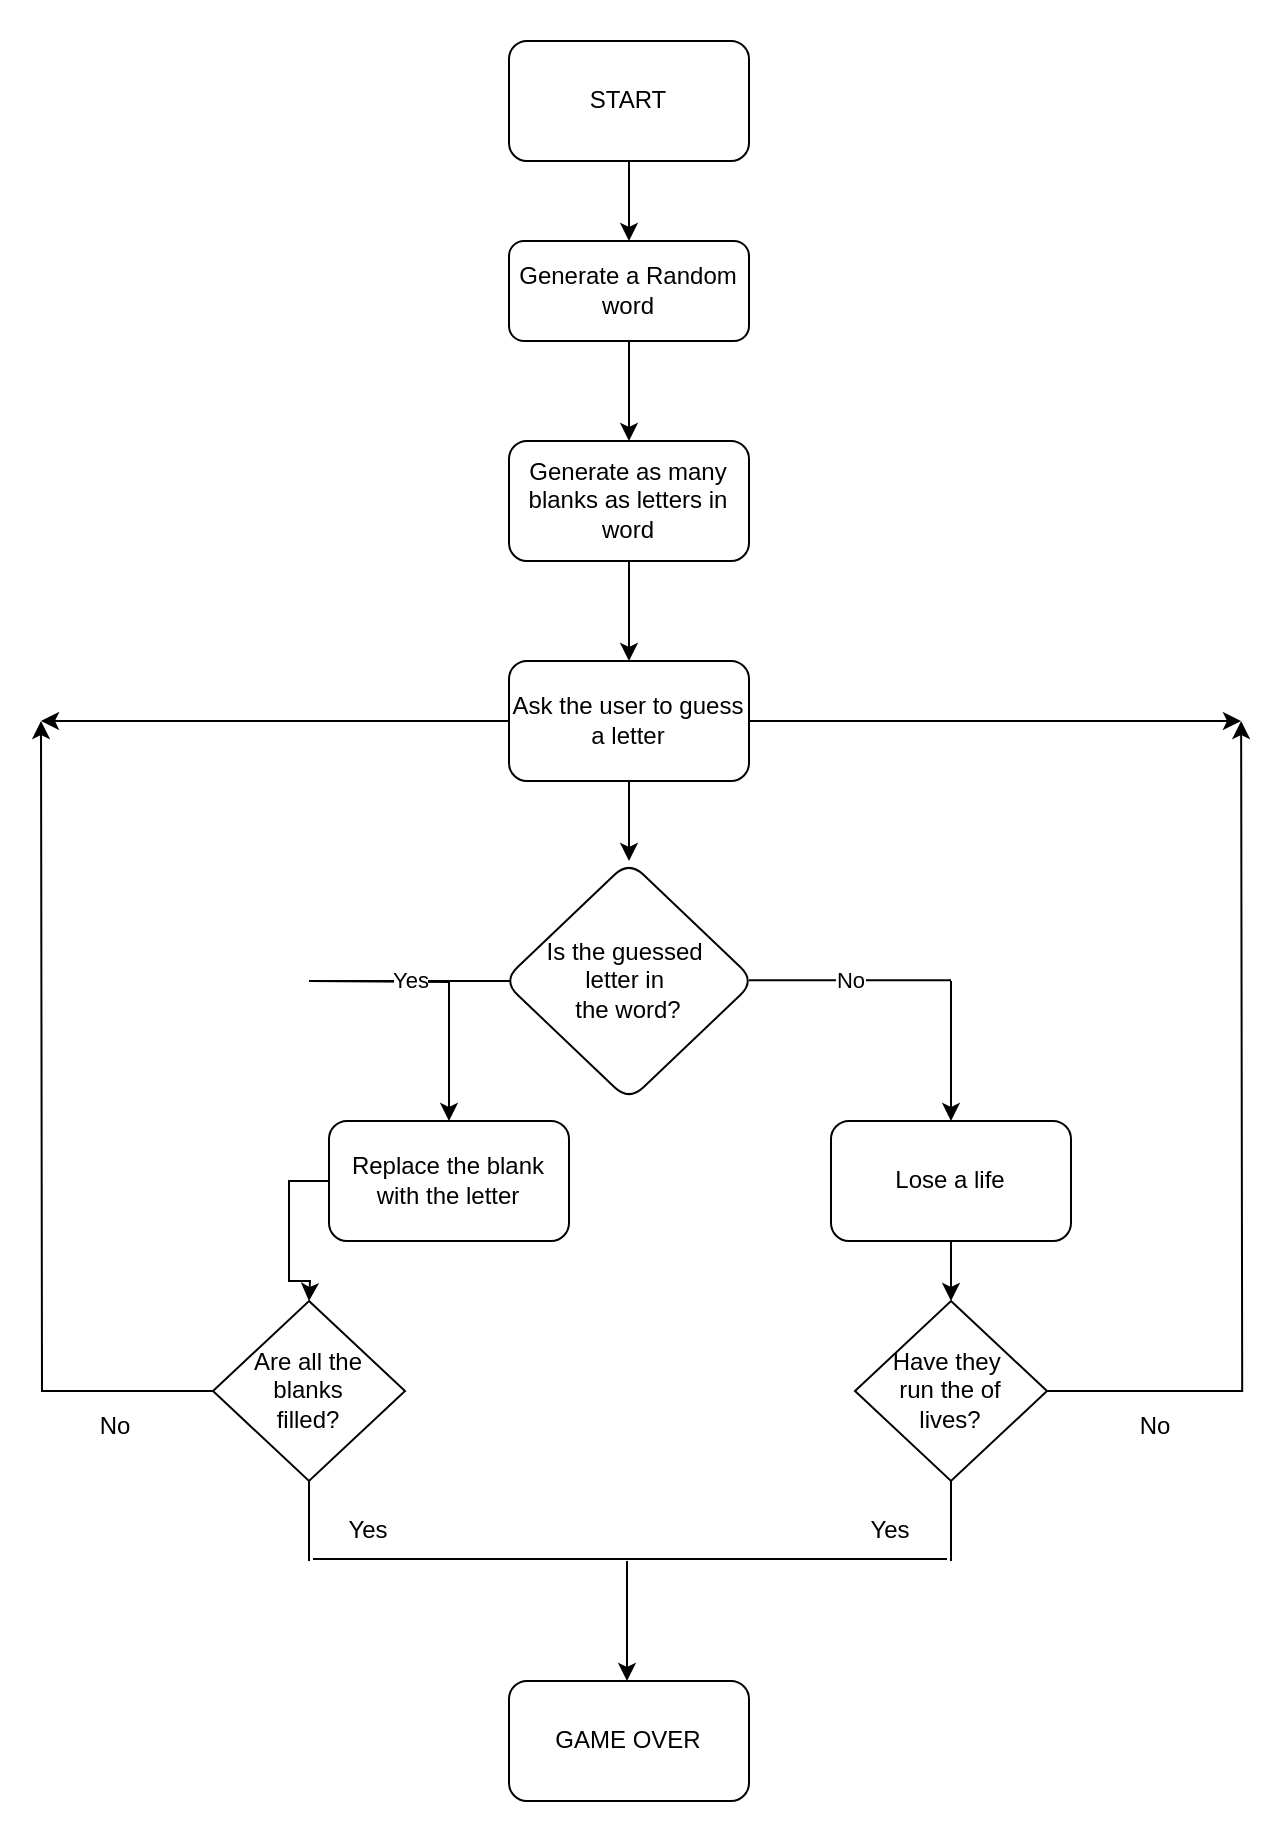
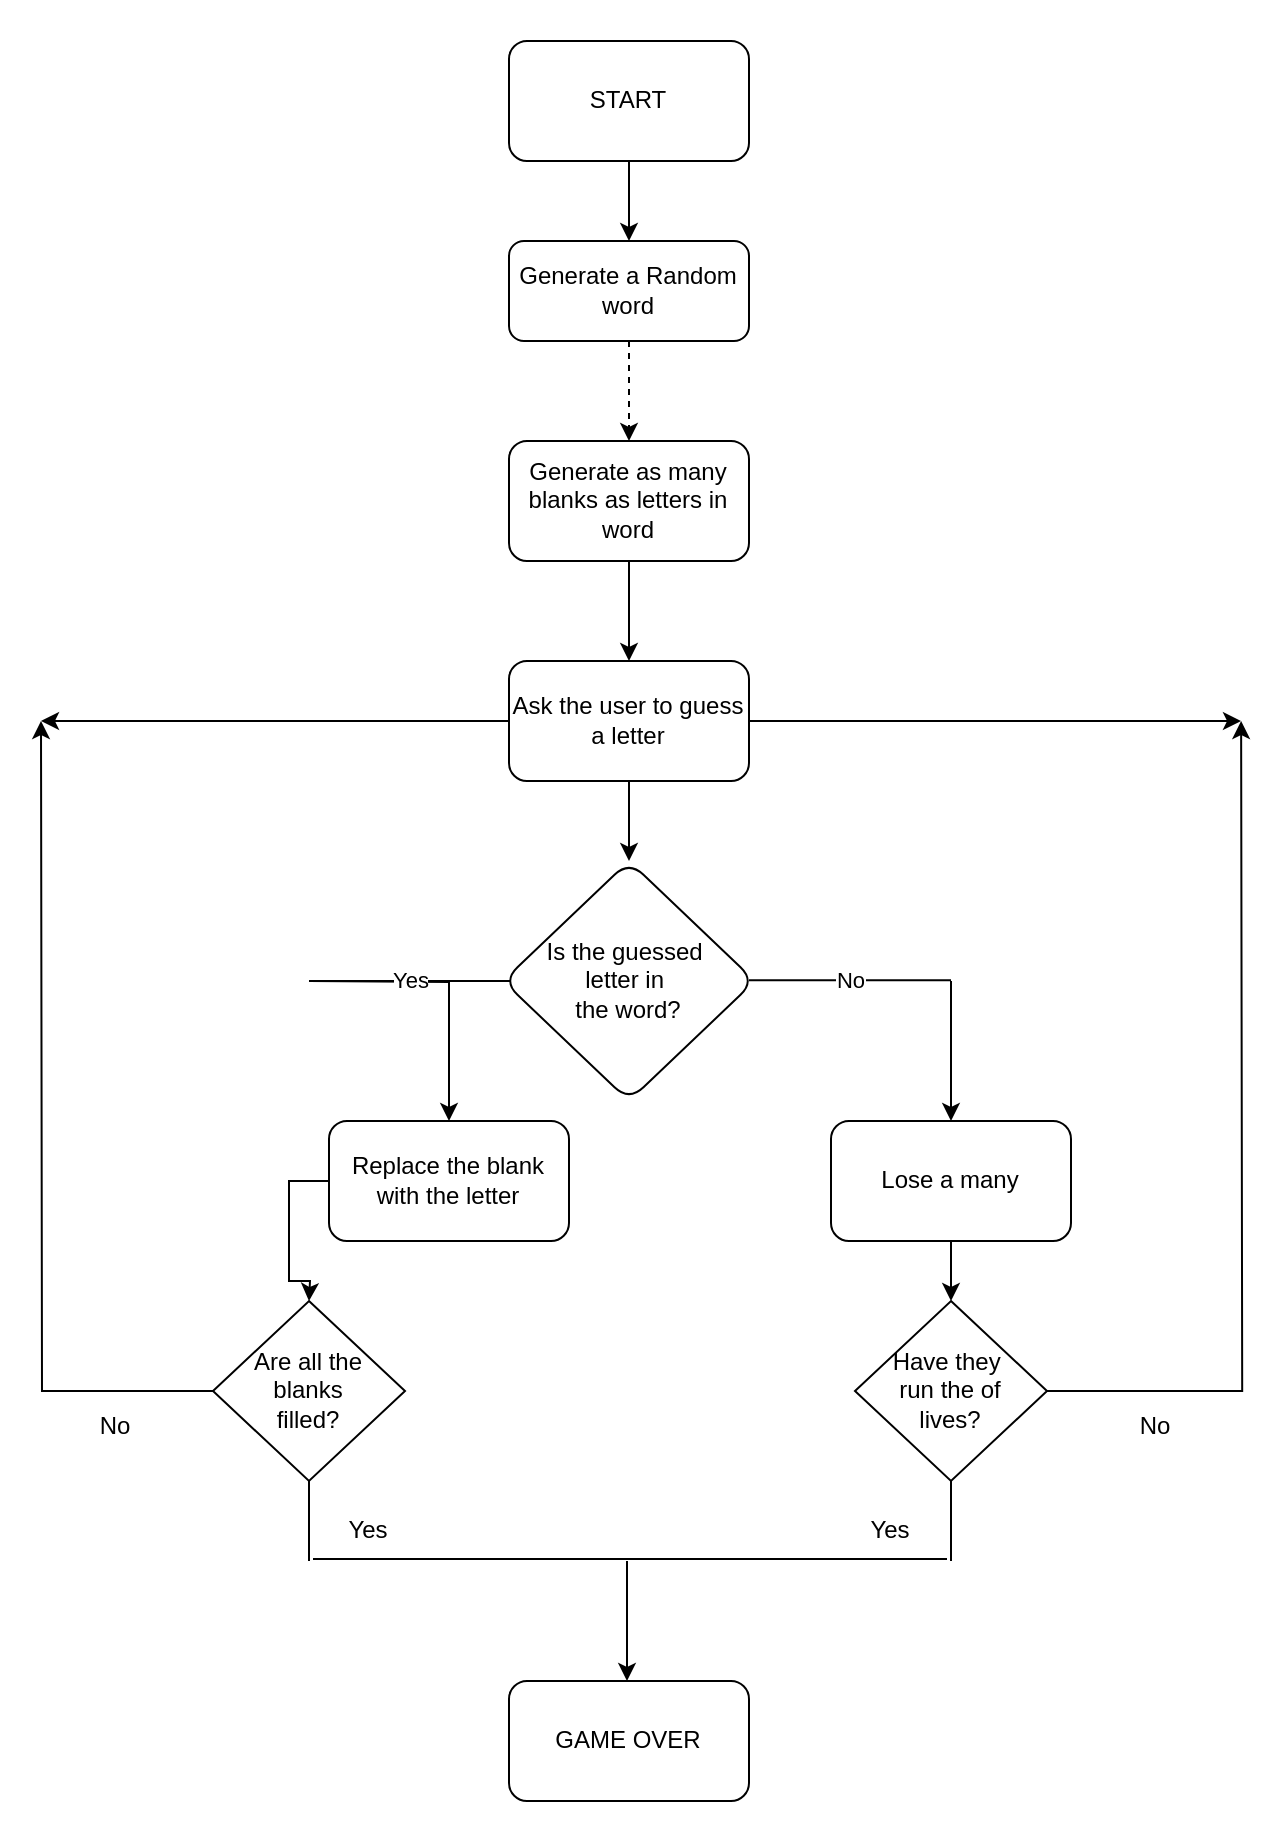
edge "Generate a Random word" -> "Generate as many blanks as letters in word": style solid -> dashed
node "Lose a life": label "Lose a life" -> "Lose a many"
